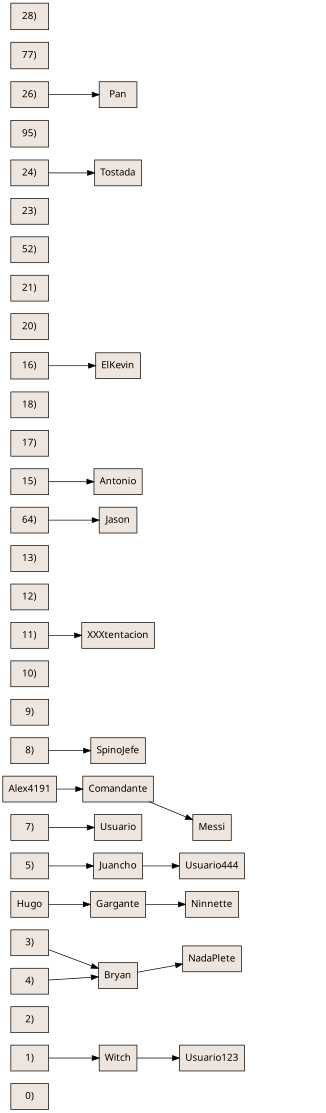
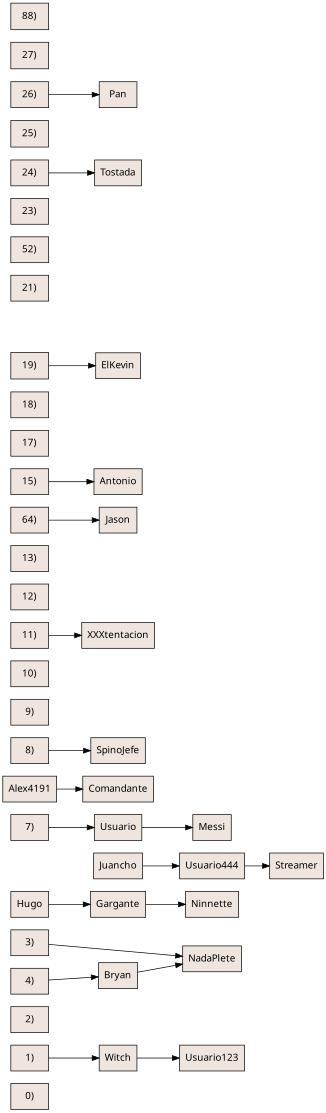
node "28)": label "28)" -> "88)"
node "77)": label "77)" -> "27)"
node "95)": label "95)" -> "25)"
node "20)": removed
node "16)": label "16)" -> "19)"
edge "Comandante" -> "Messi": now "Usuario" -> "Messi"
node "5)": removed
node "Streamer": added
edge "3)" -> "Bryan": now "3)" -> "NadaPlete"
